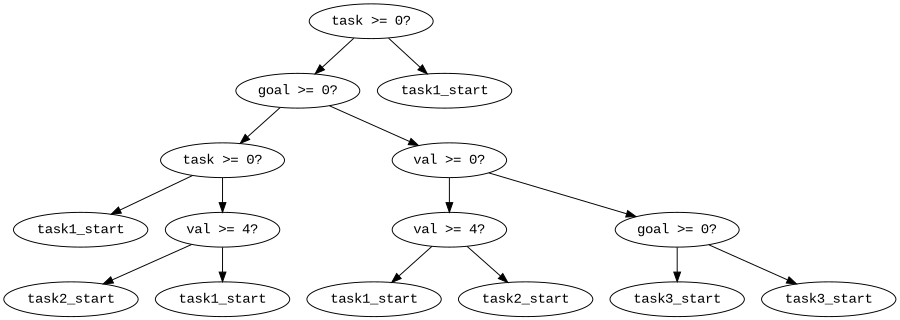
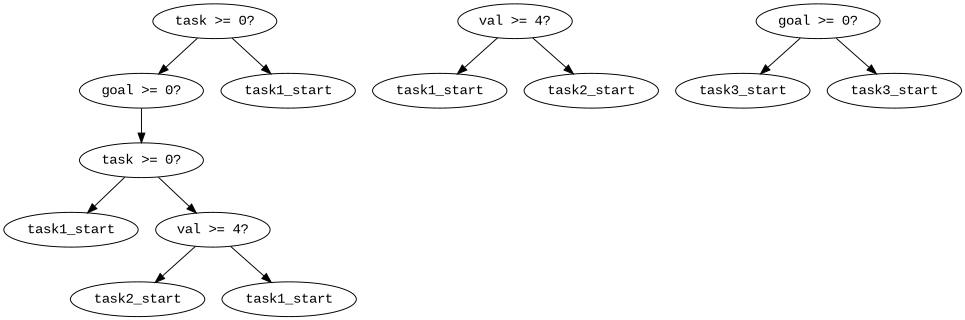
node "val >= 0?": removed
